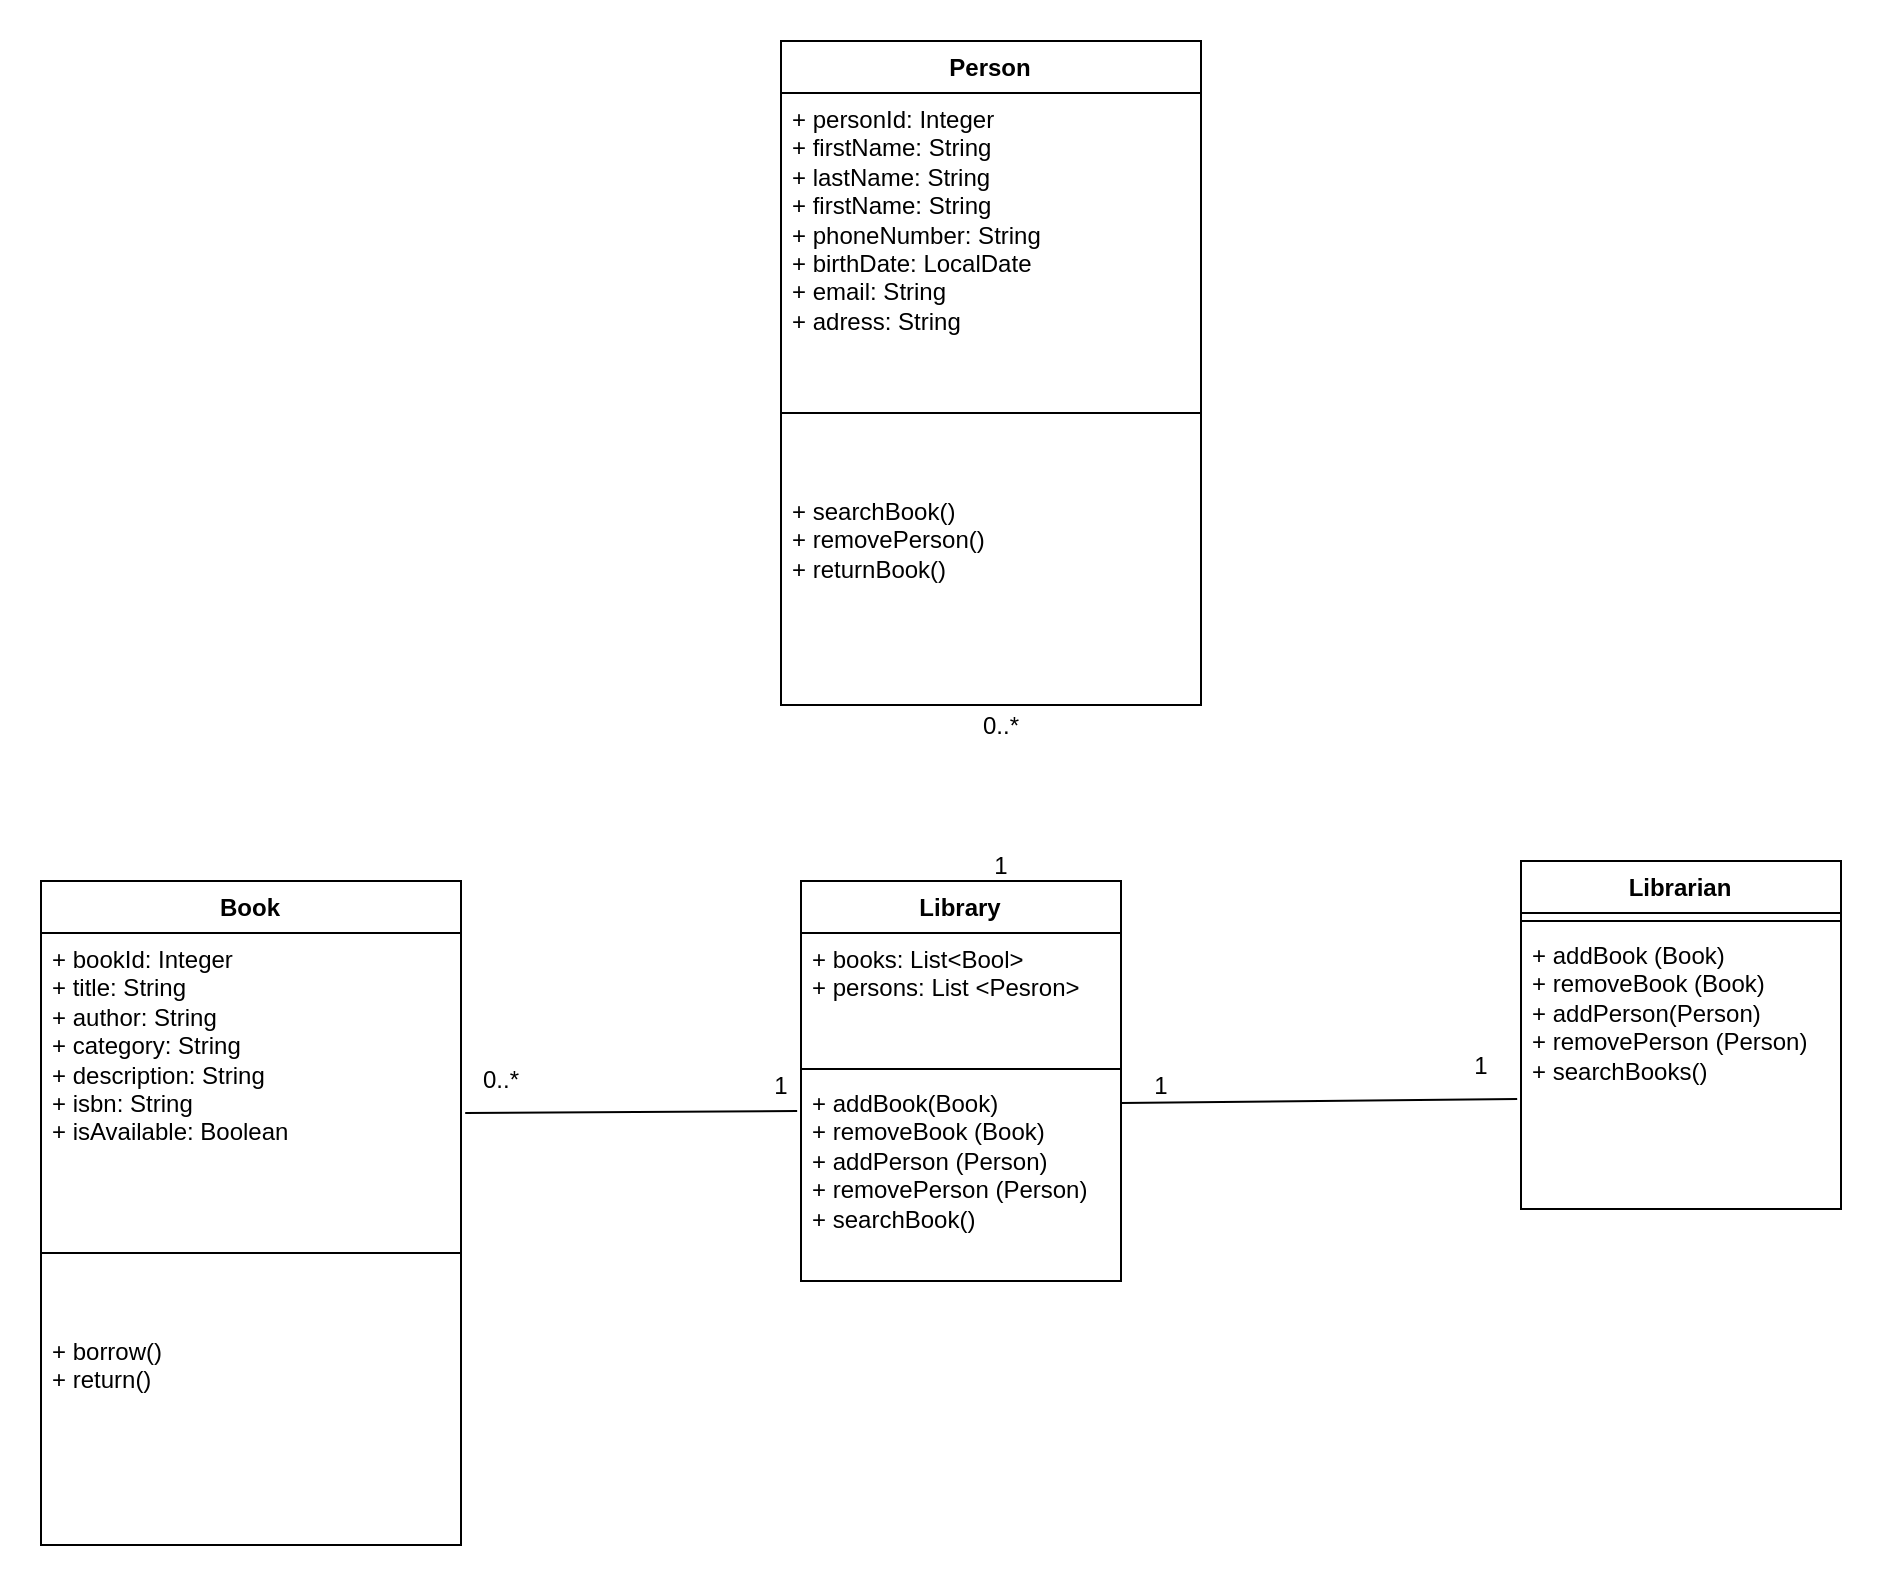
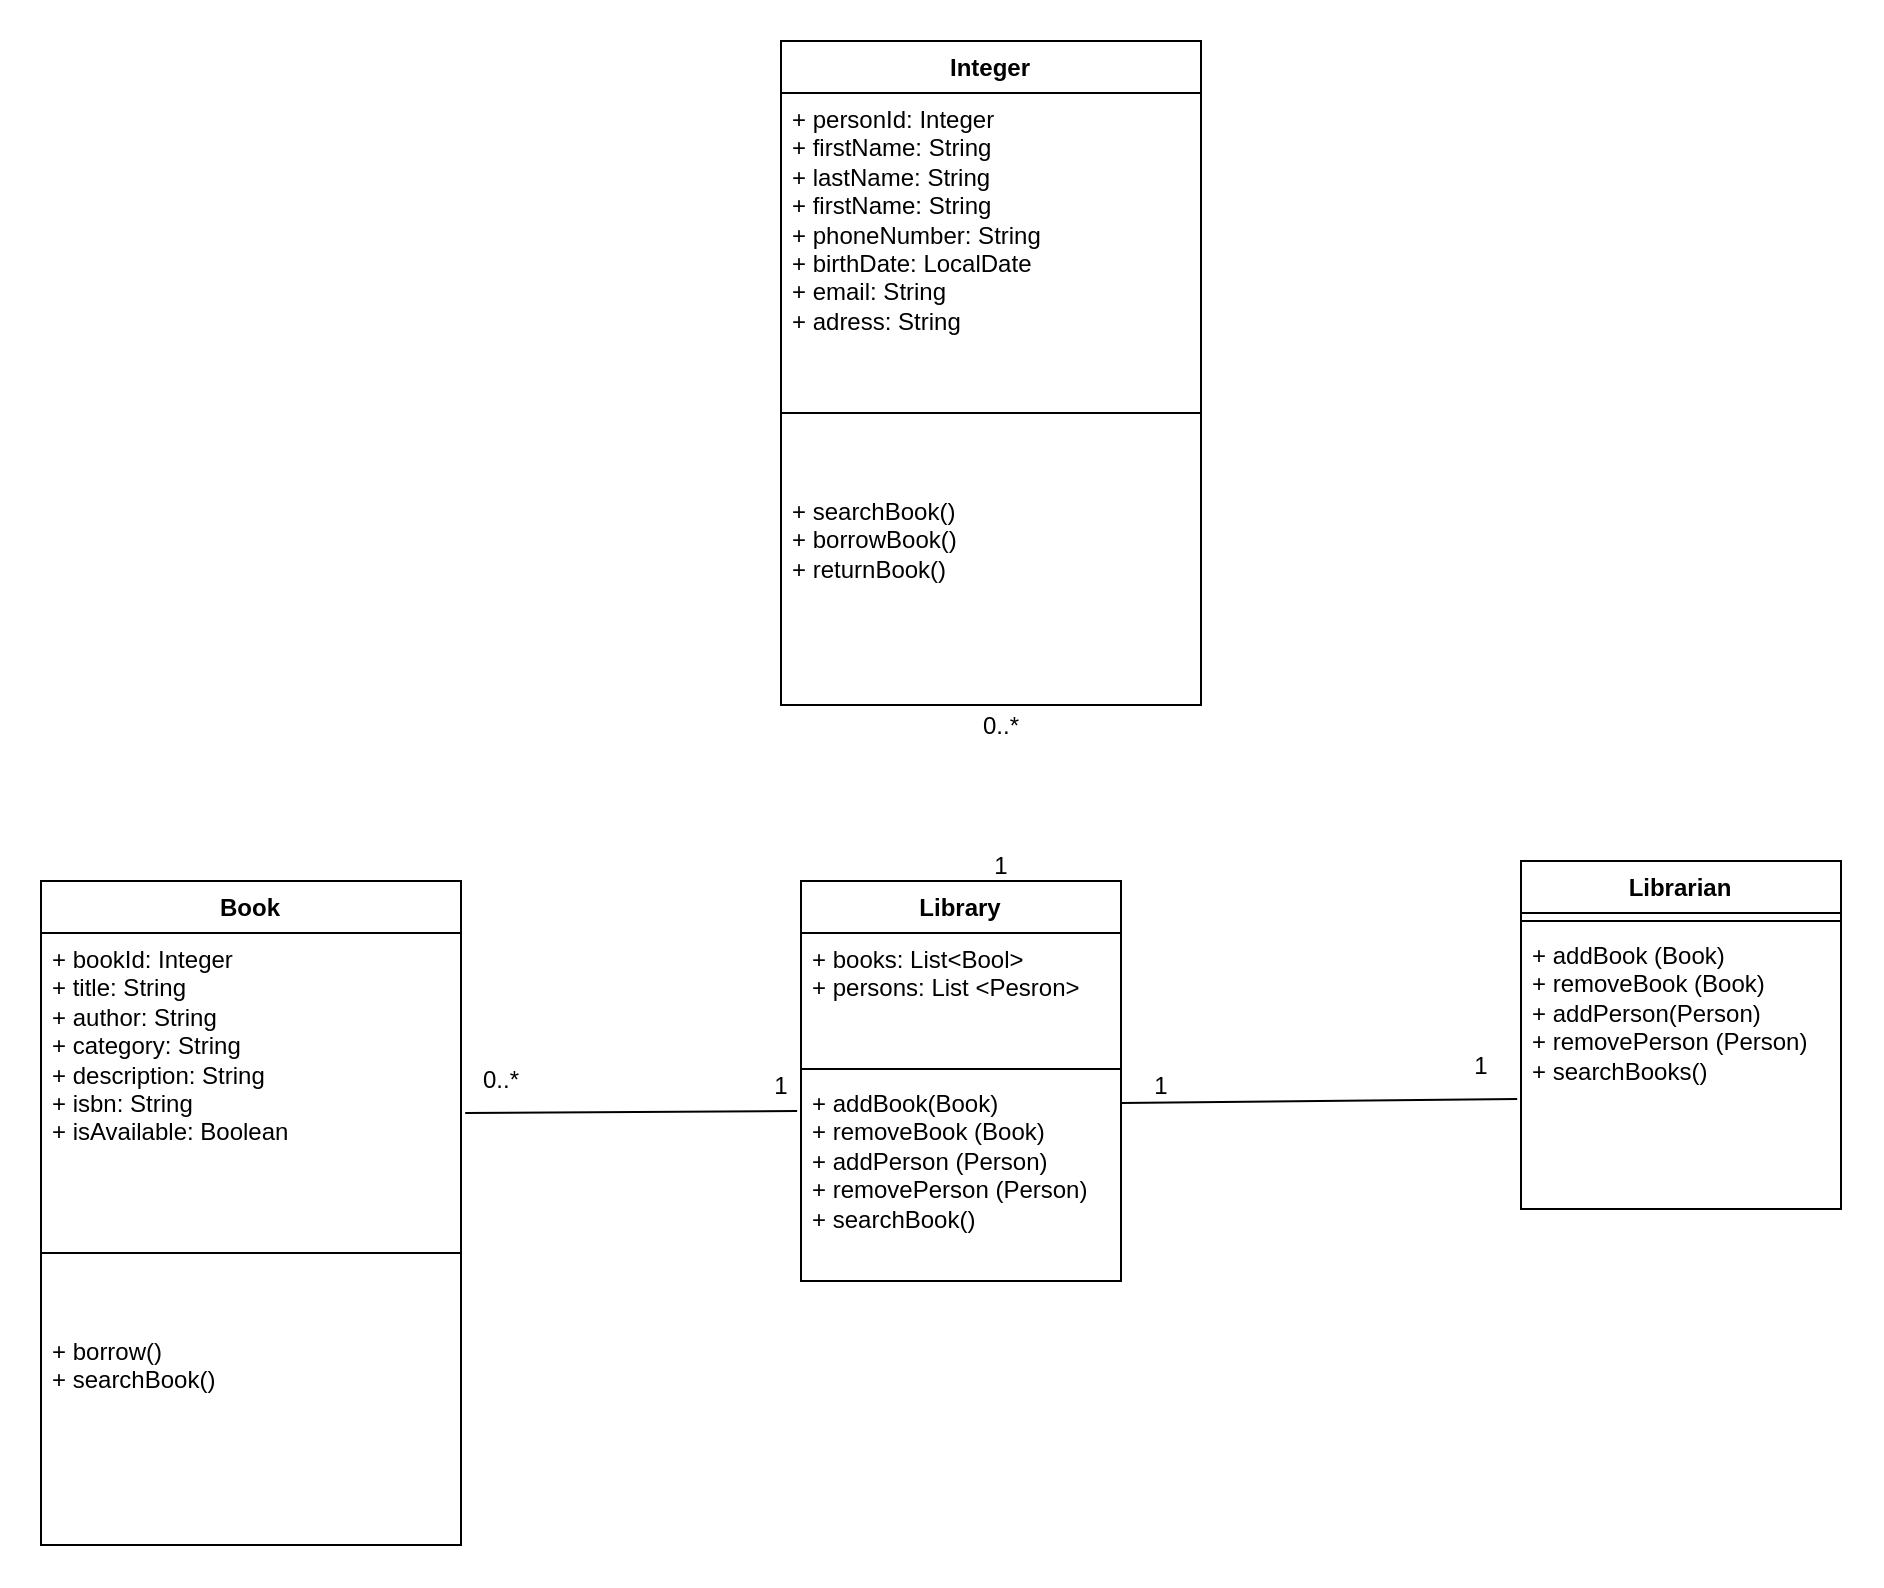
node "Person": label "Person" -> "Integer"
node "+ searchBook() + removePerson() + returnBook()": label "+ searchBook() + removePerson() + returnBook()" -> "+ searchBook() + borrowBook() + returnBook()"
node "+ borrow() + return()": label "+ borrow() + return()" -> "+ borrow() + searchBook()"
